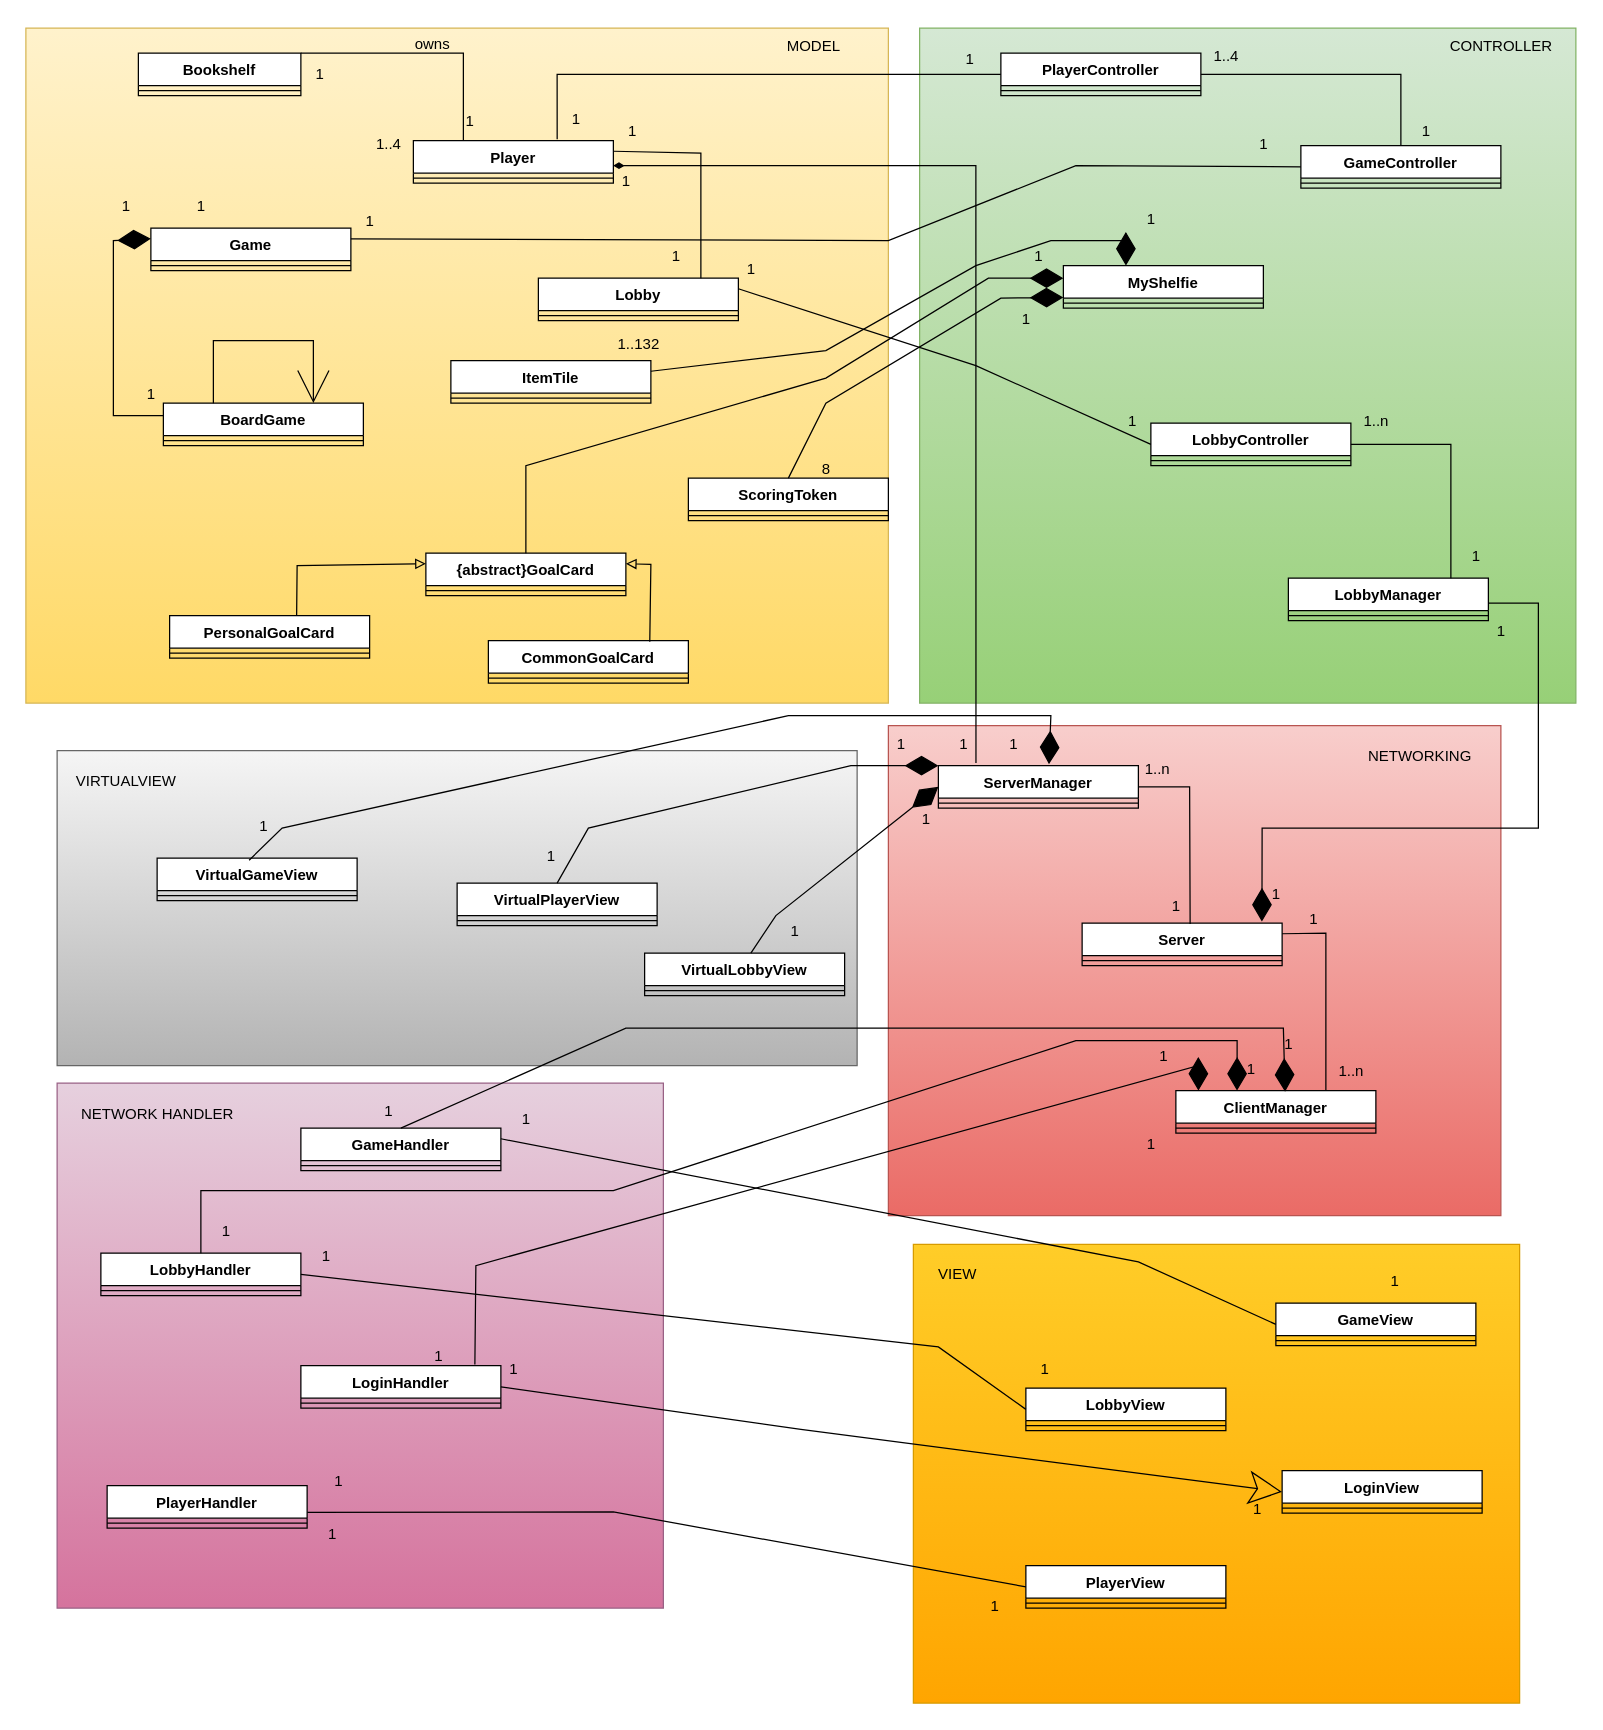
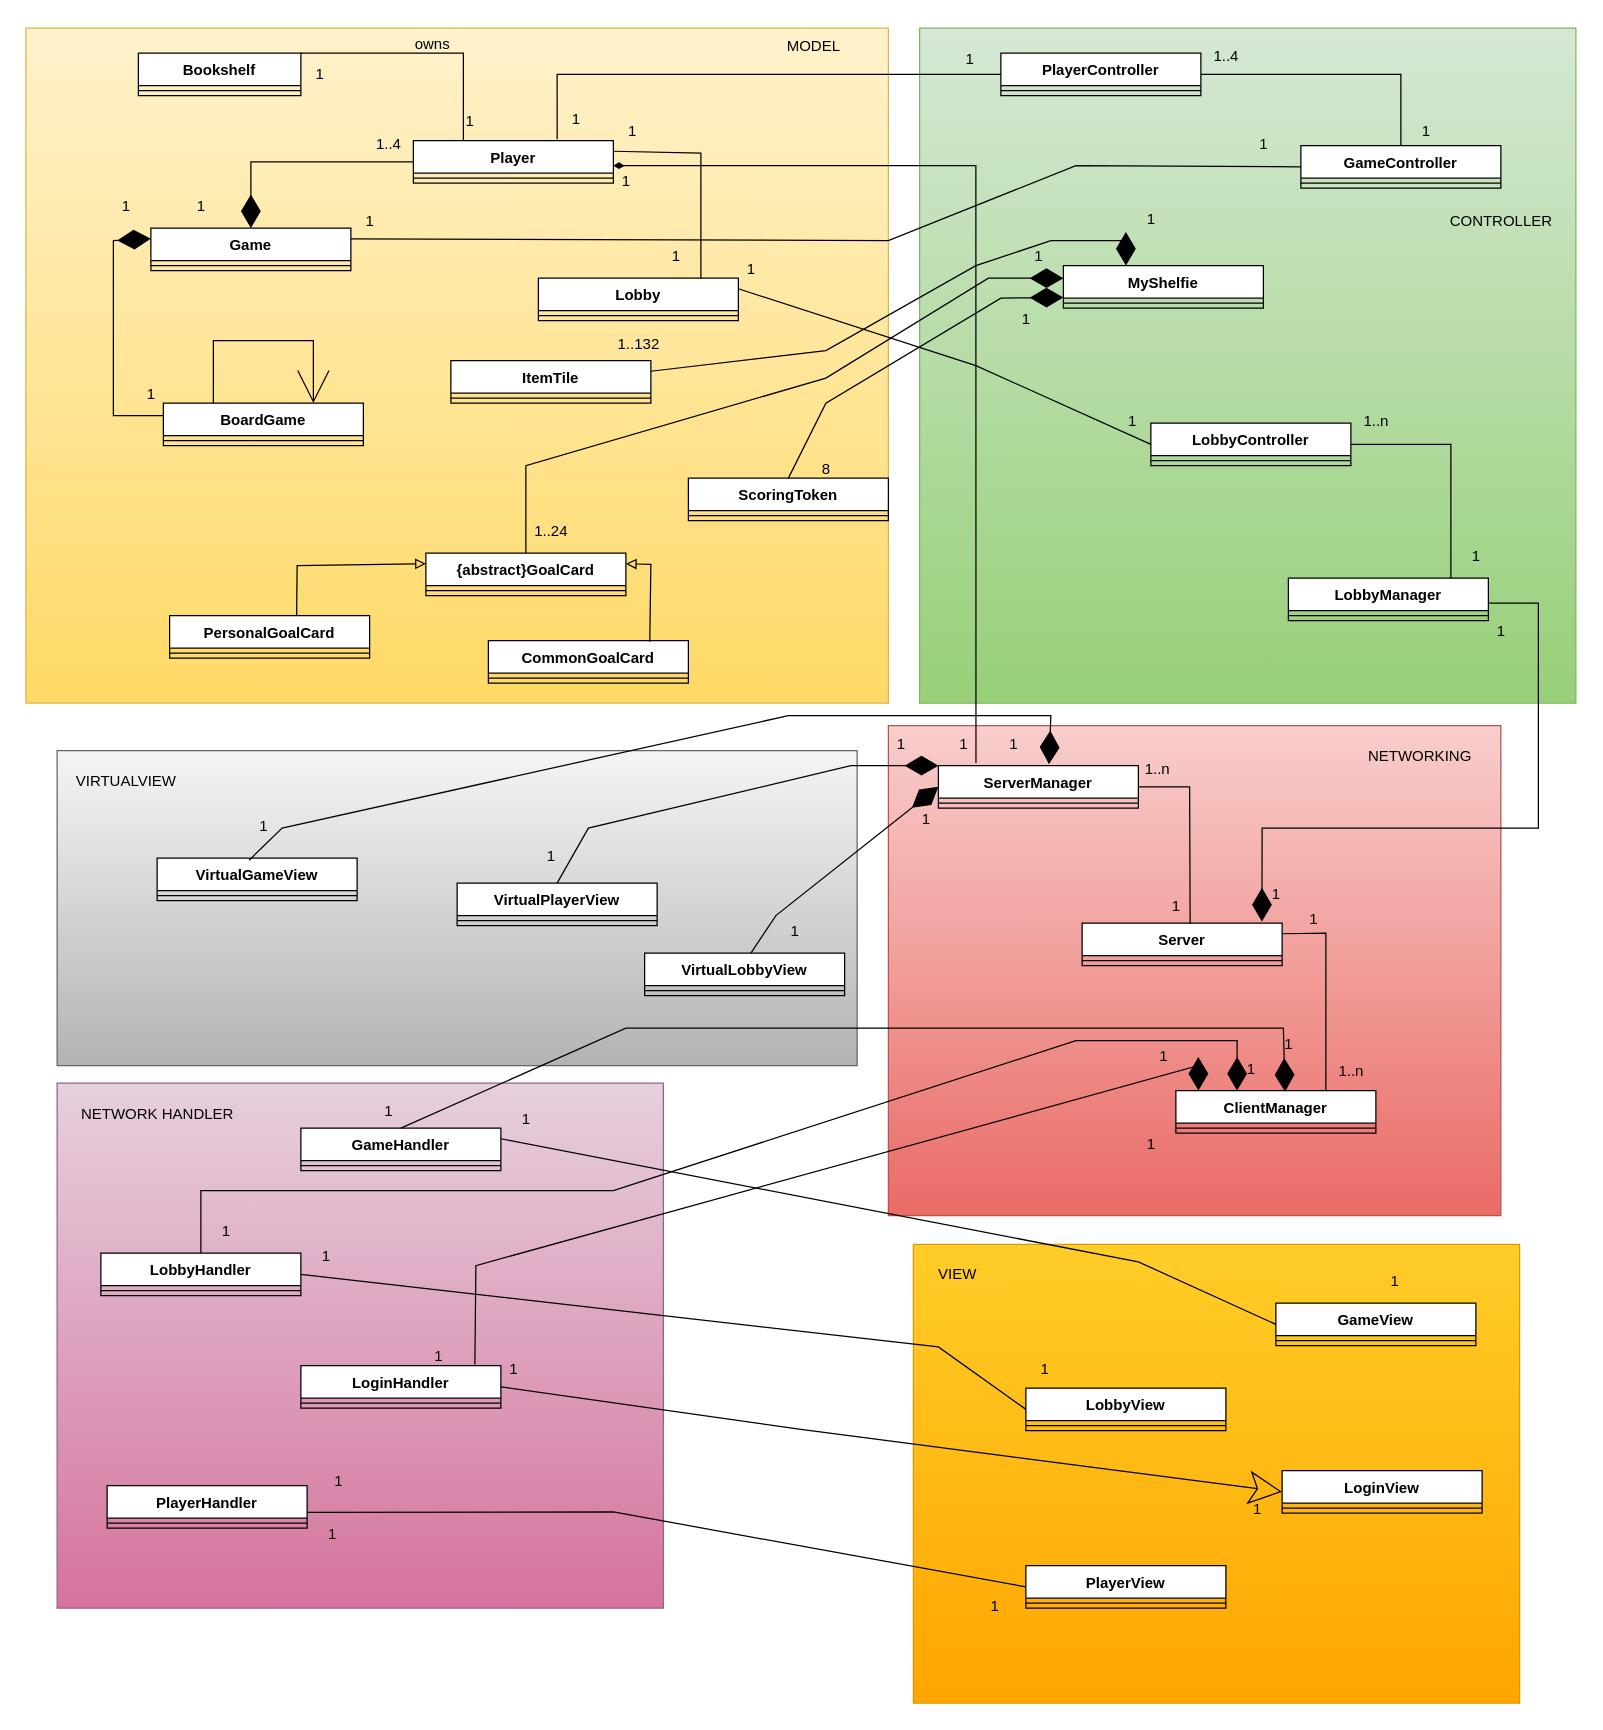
node "CONTROLLER": moved (1501, 47) -> (1501, 222)
edge "Player" -> "Game": added
node "1..24": added
